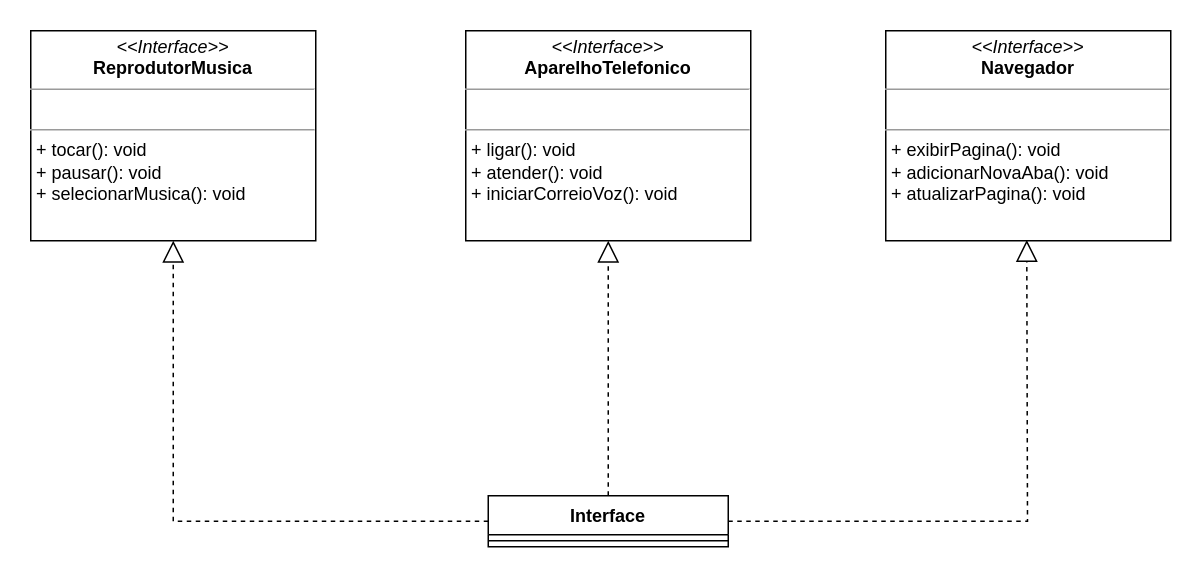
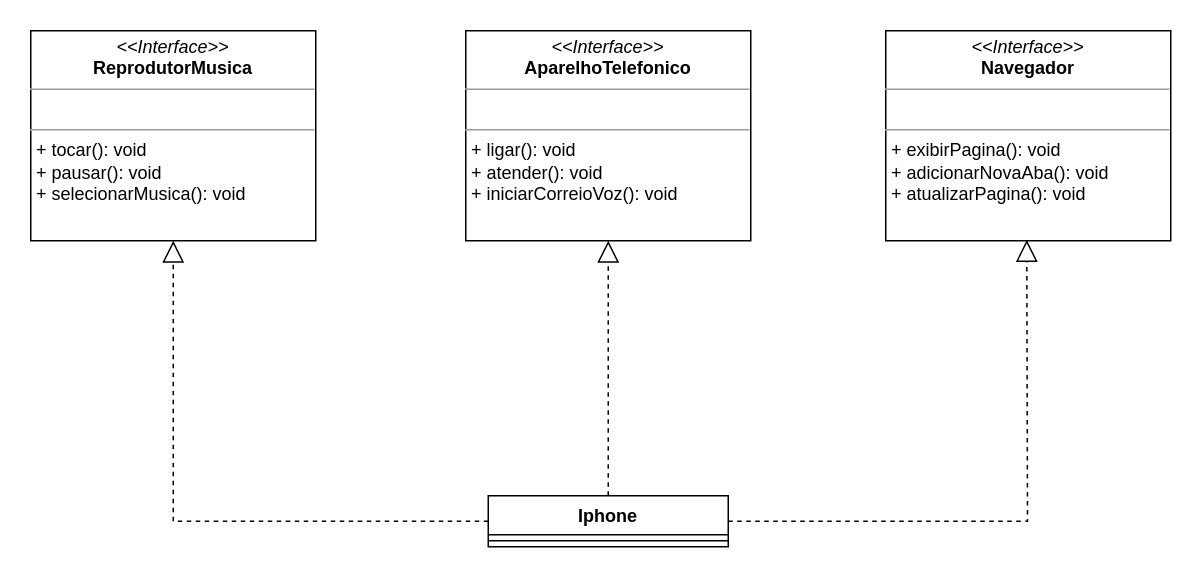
node "Interface": label "Interface" -> "Iphone"
